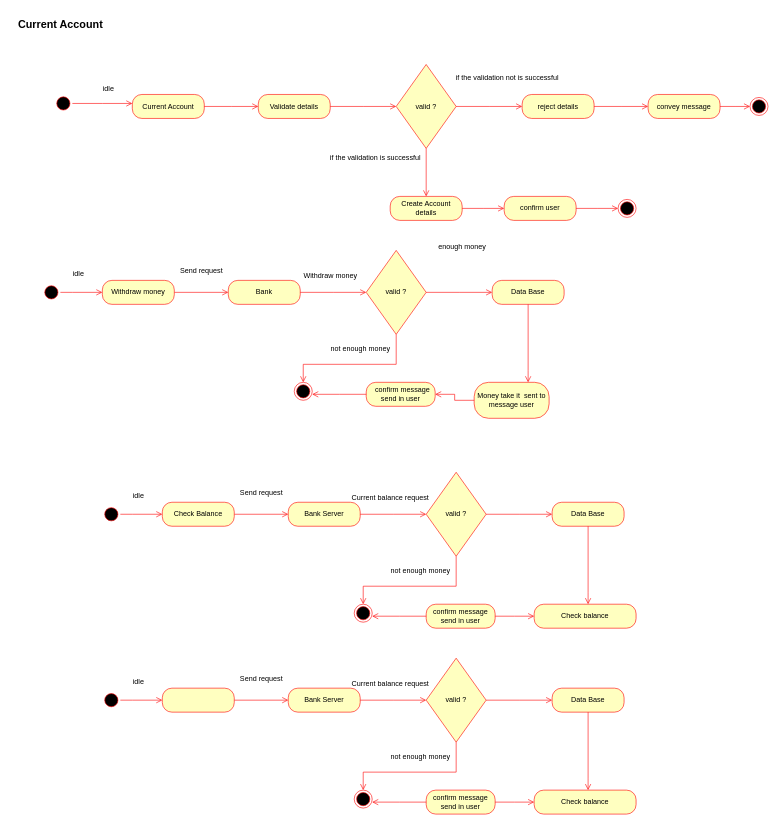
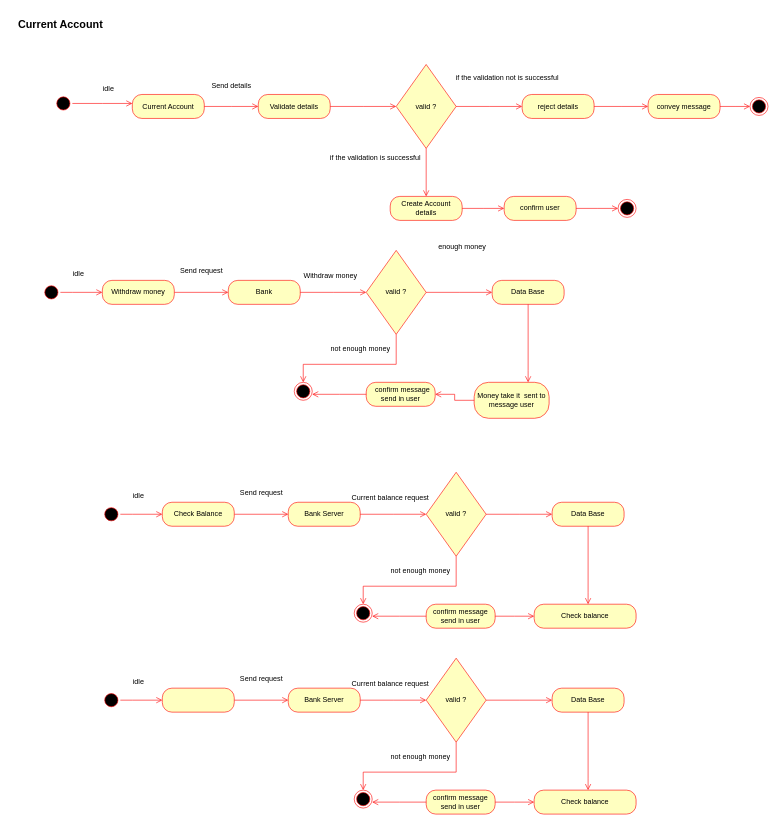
node "Send details": added
